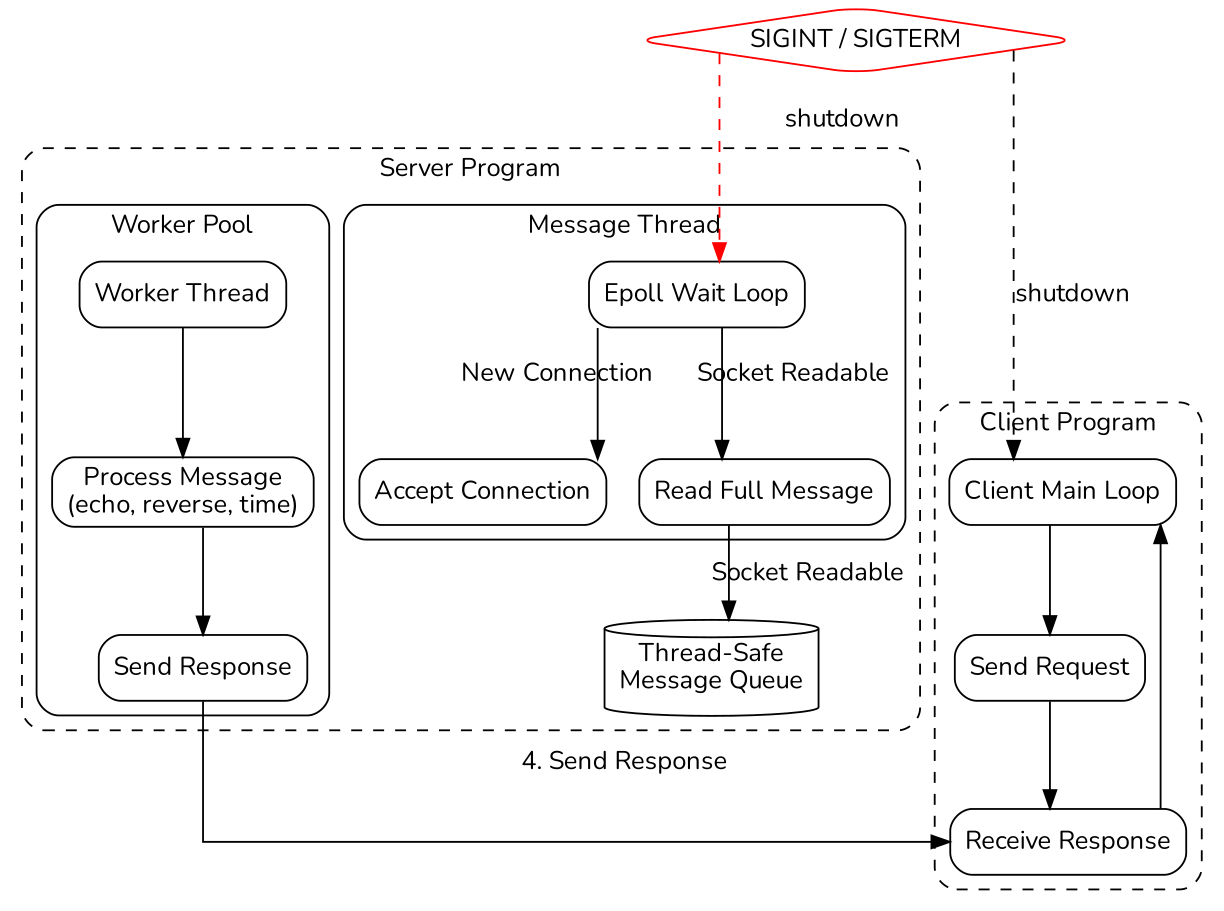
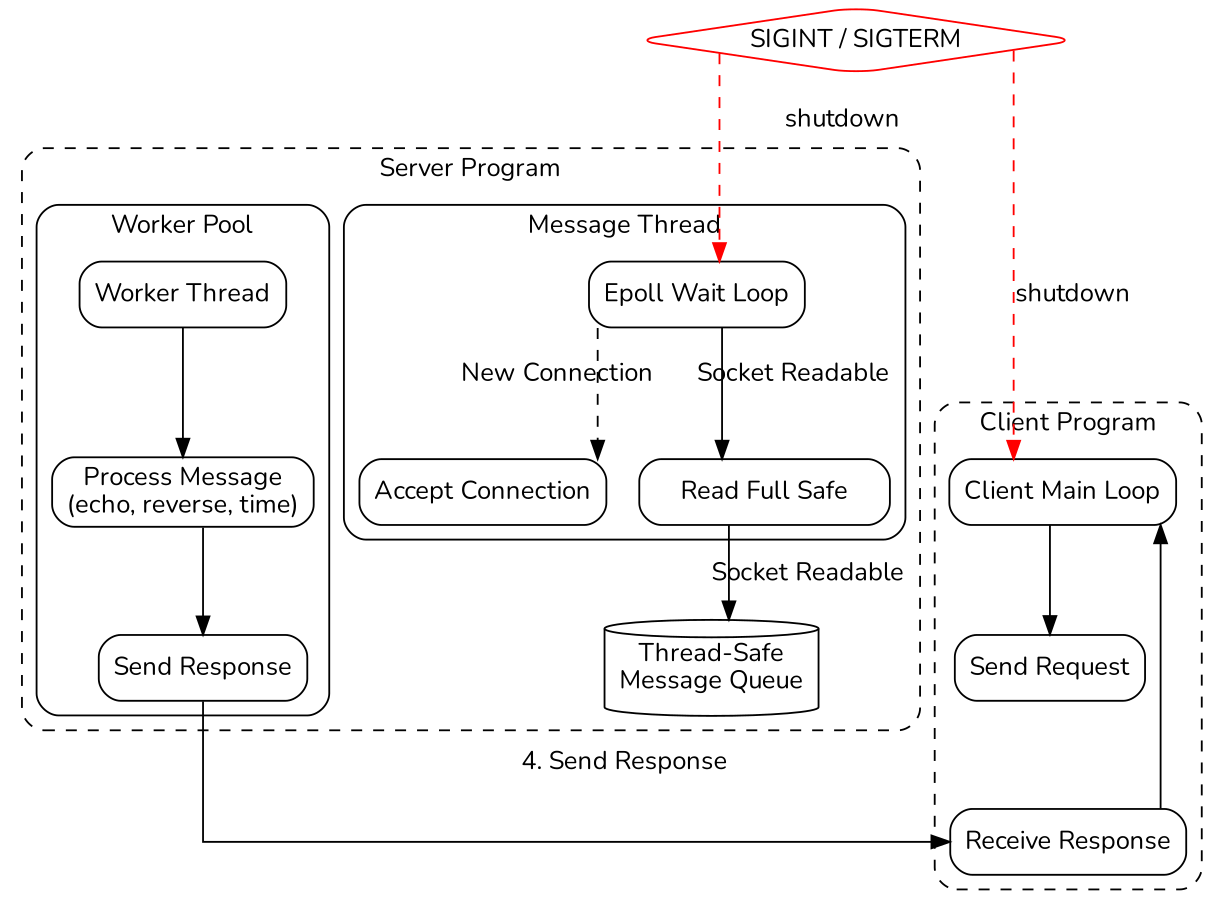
edge "SIGINT / SIGTERM" -> "Client Main Loop": color black -> red
edge "Epoll Wait Loop" -> "Accept Connection": style solid -> dashed
node "Read Full Message": label "Read Full Message" -> "Read Full Safe"
edge "Send Request" -> "Receive Response": removed
